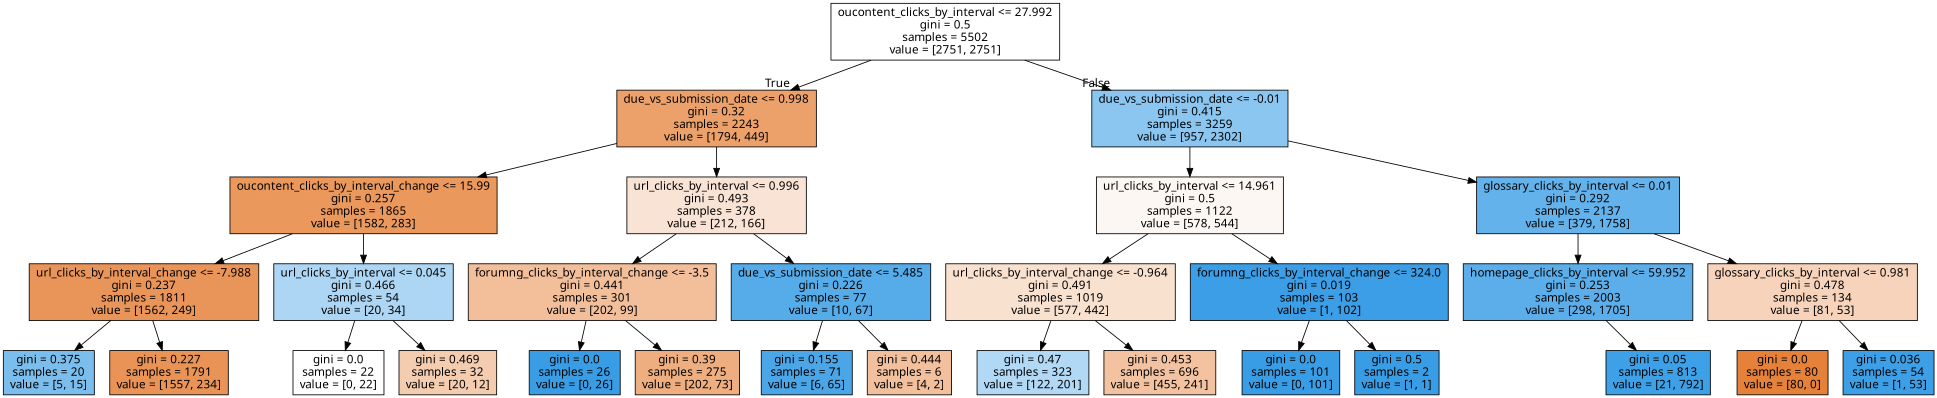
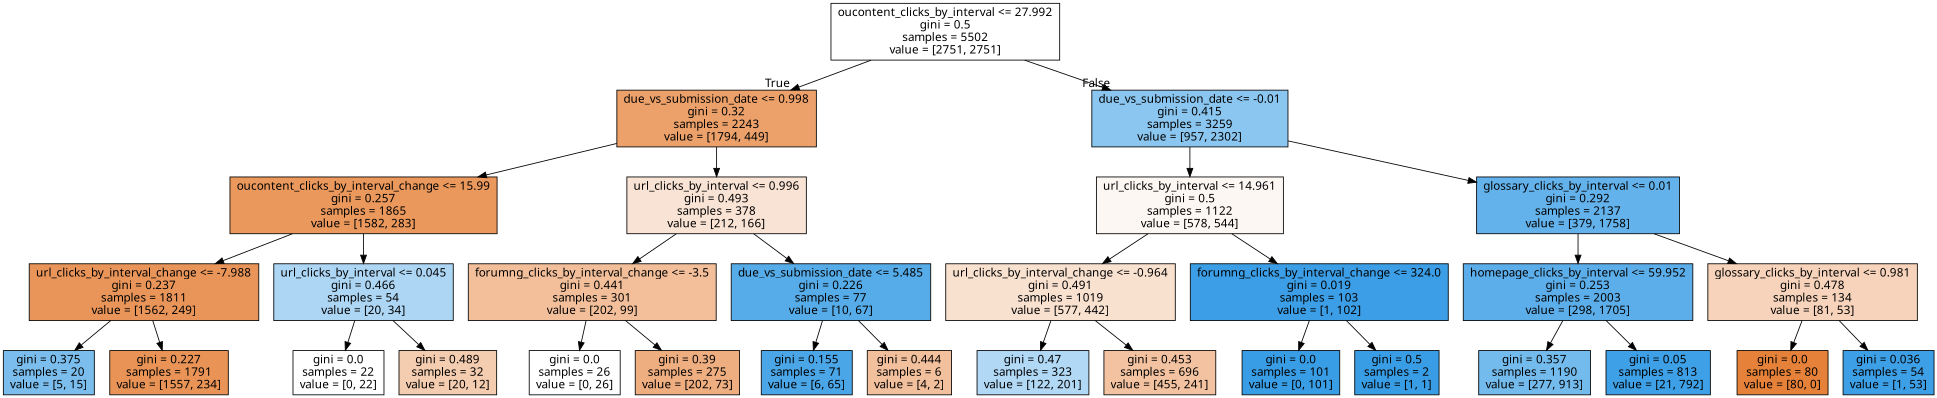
node "gini = 0.469 samples = 32 value = [20, 12]": label "gini = 0.469 samples = 32 value = [20, 12]" -> "gini = 0.489 samples = 32 value = [20, 12]"
node "gini = 0.0 samples = 26 value = [0, 26]": fillcolor #399de5ff -> #e5813900
node "gini = 0.357 samples = 1190 value = [277, 913]": added
